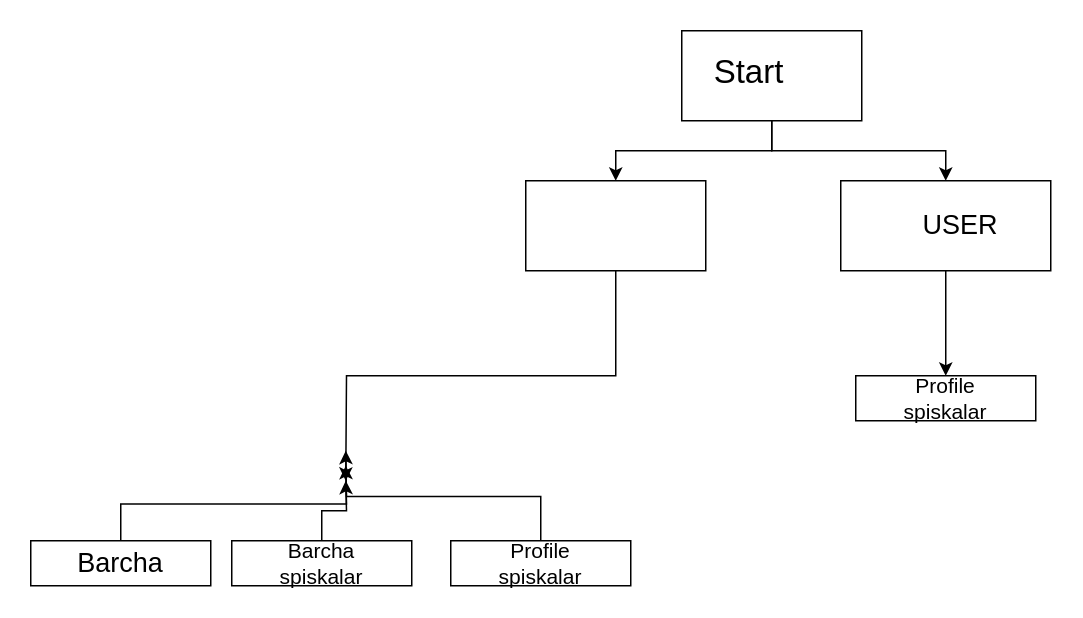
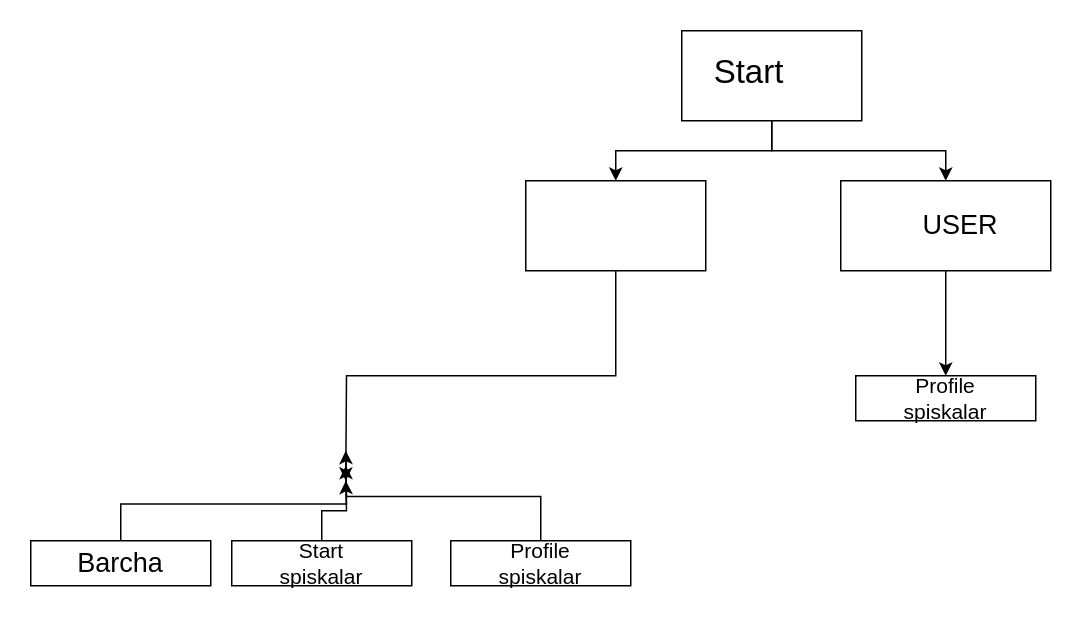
node "Barcha spiskalar": label "Barcha spiskalar" -> "Start spiskalar"
